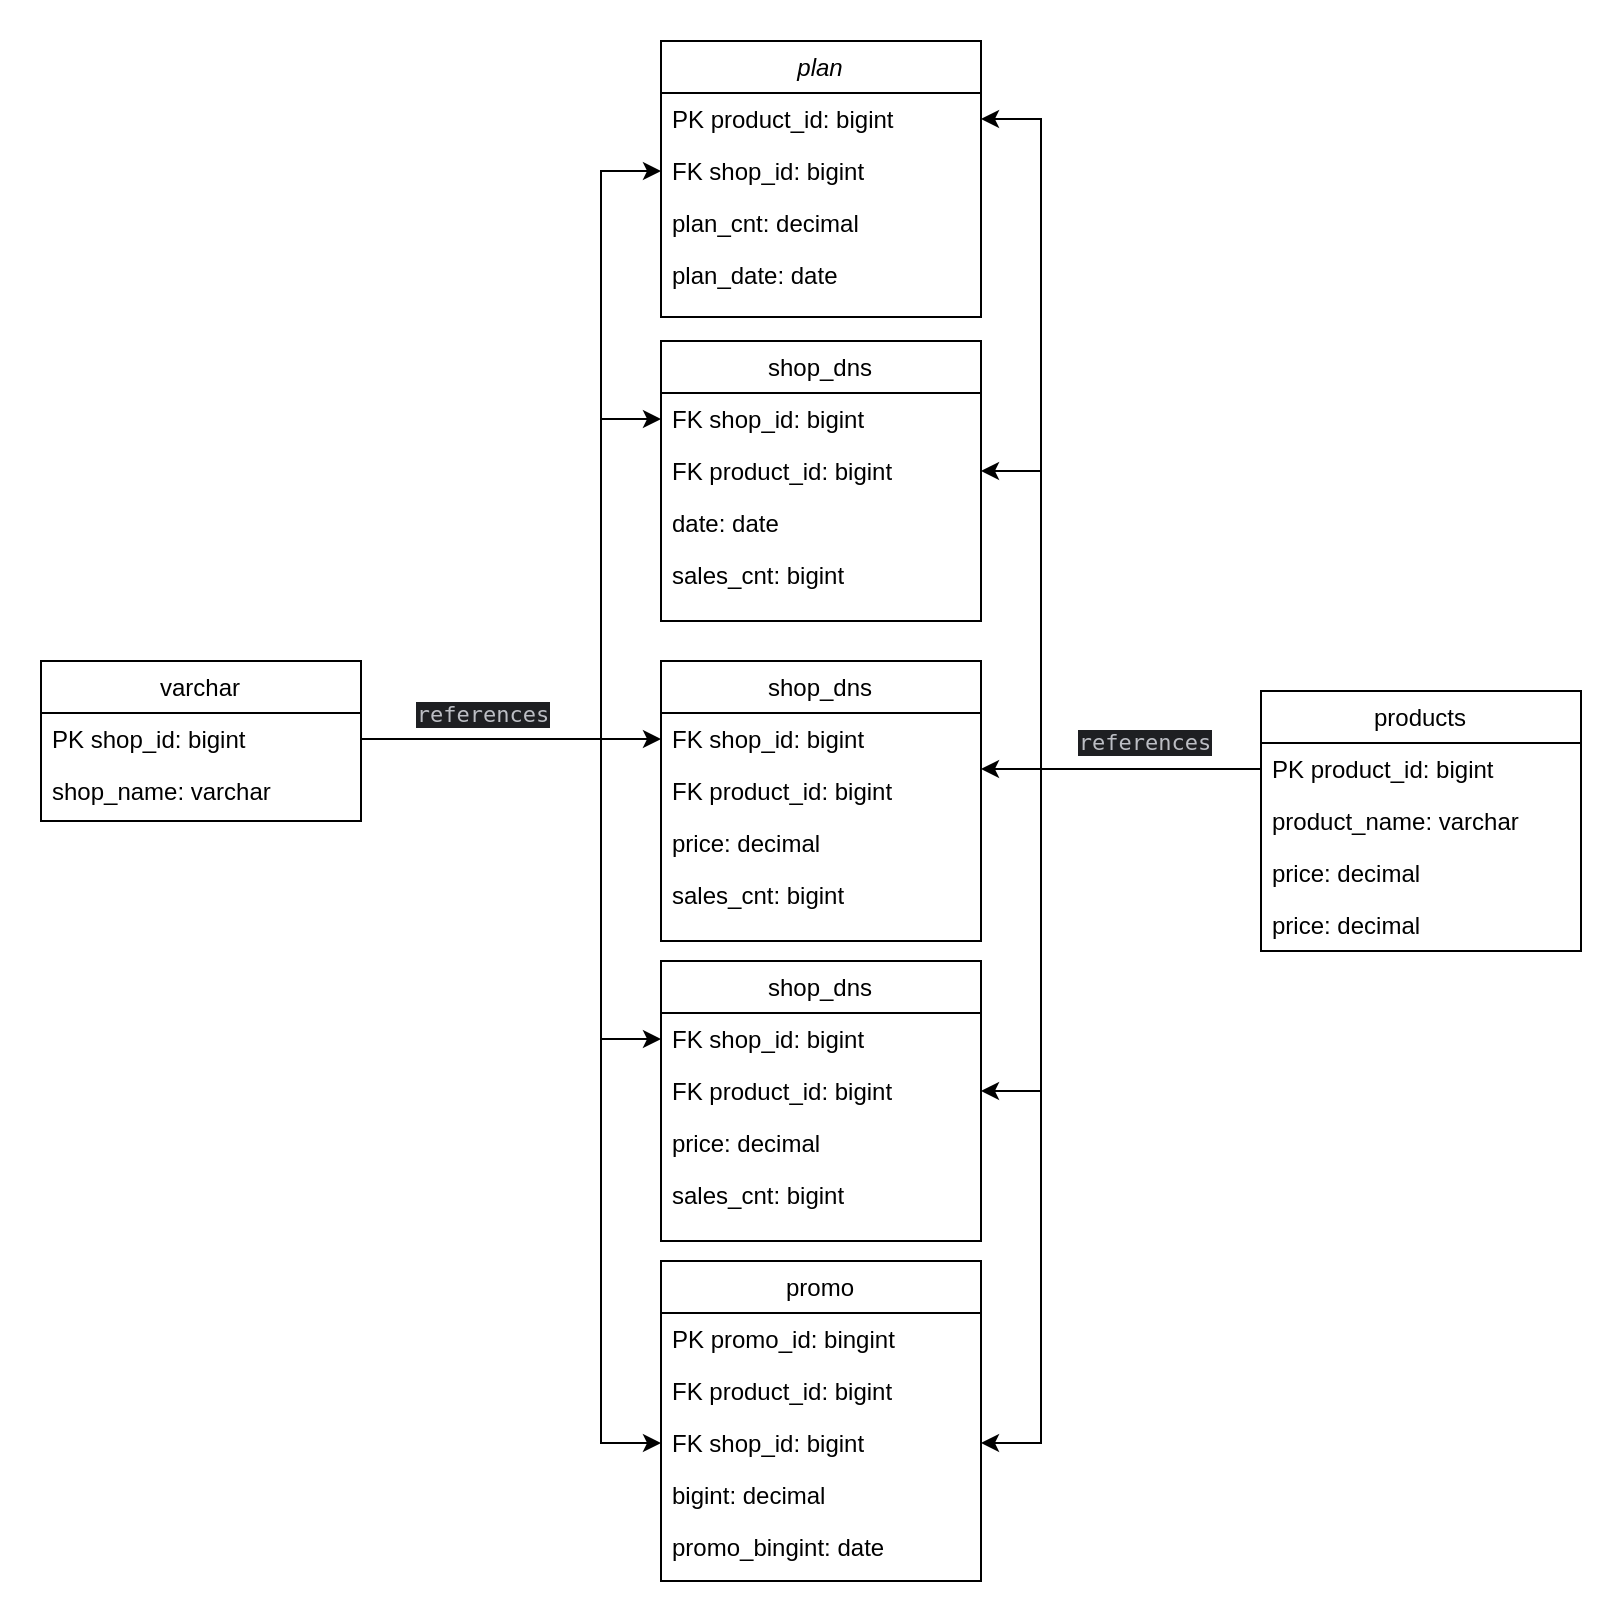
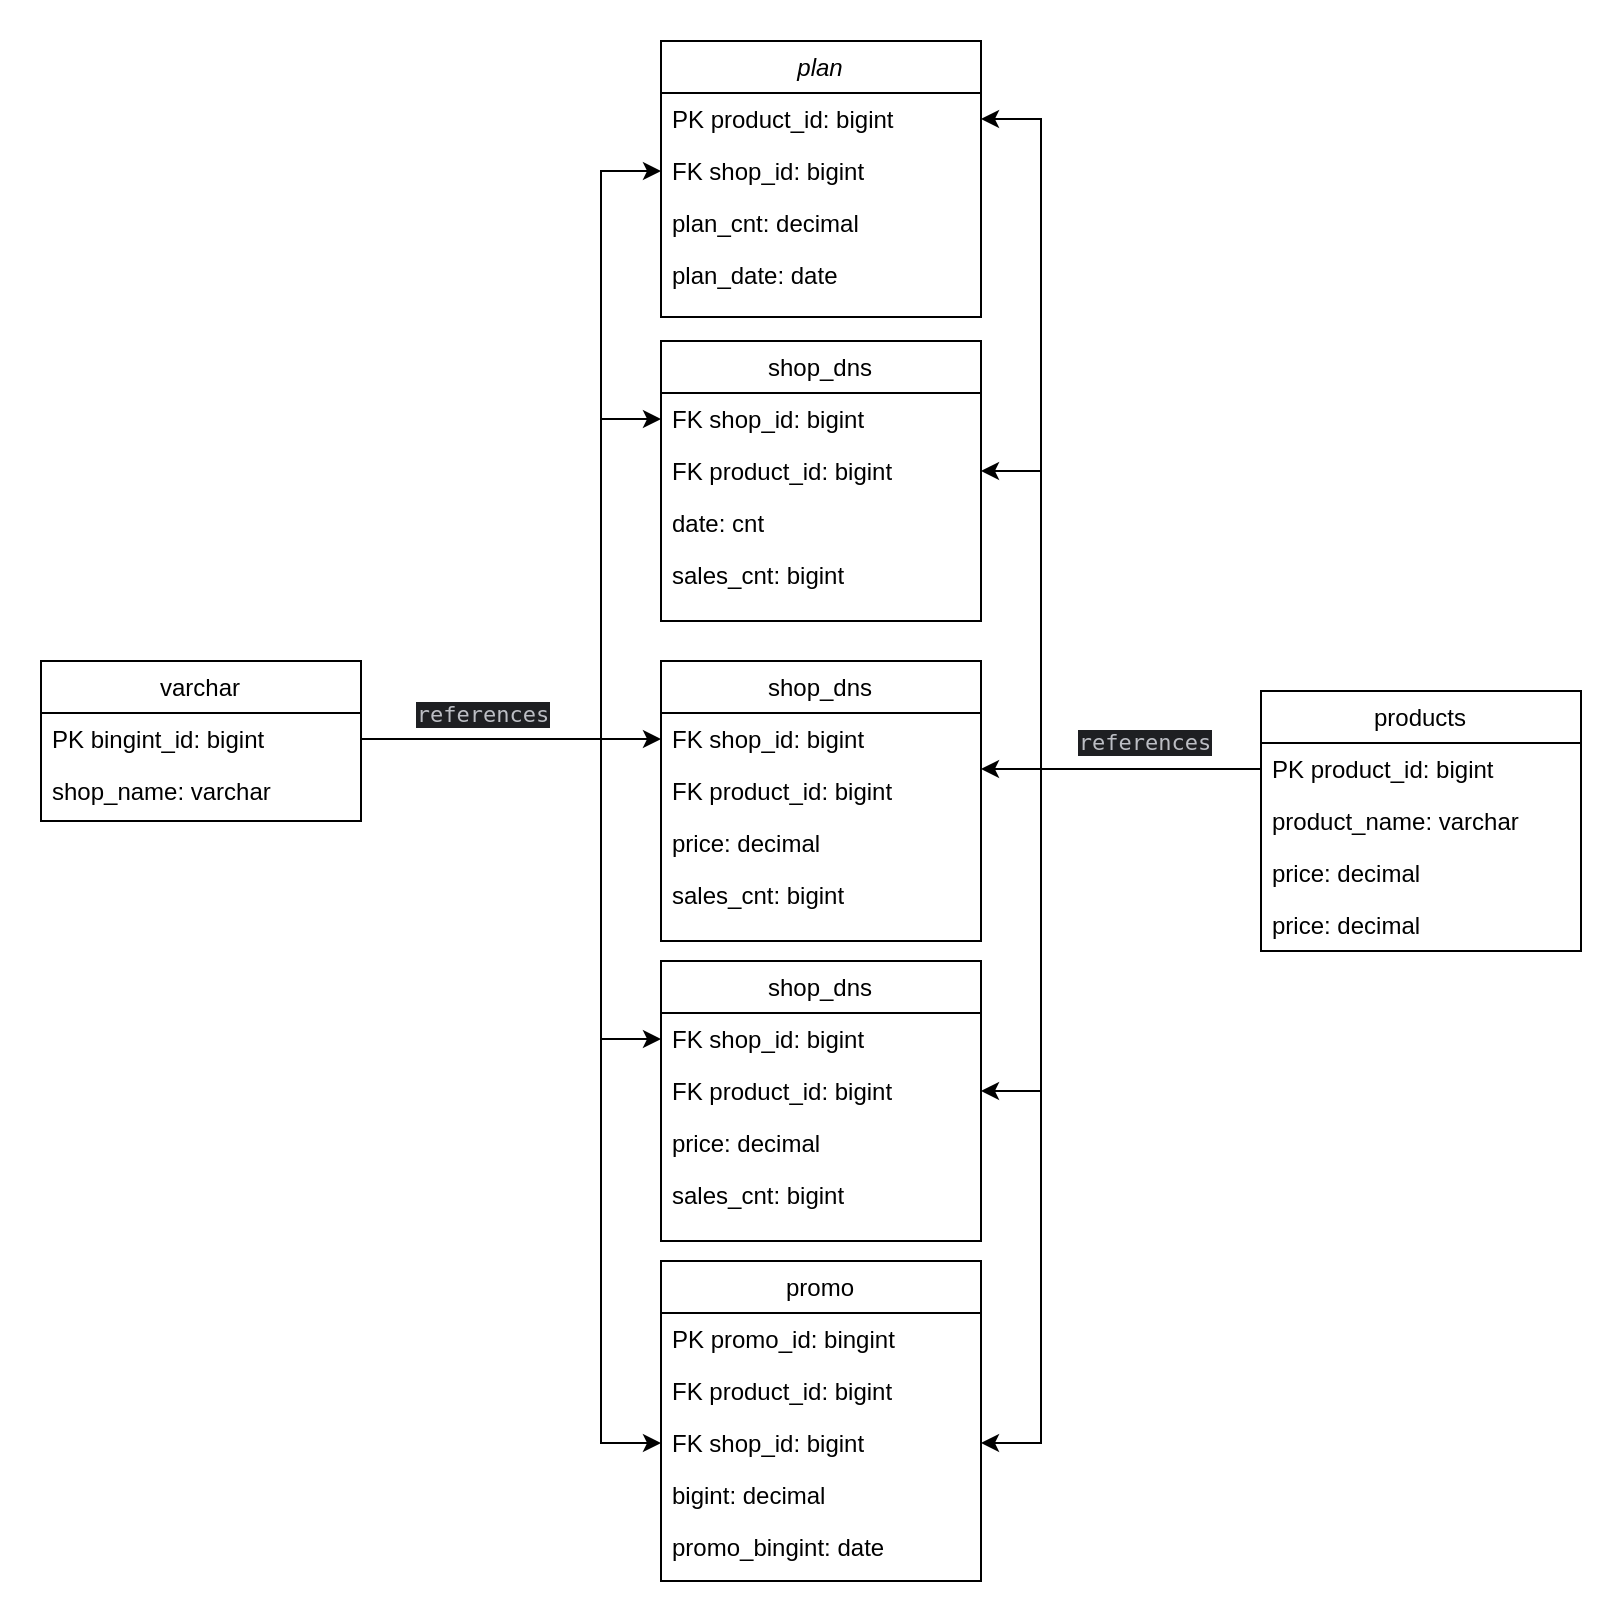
node "date: date": label "date: date" -> "date: cnt"
node "PK shop_id: bigint": label "PK shop_id: bigint" -> "PK bingint_id: bigint"
